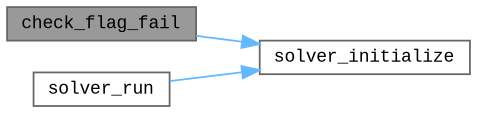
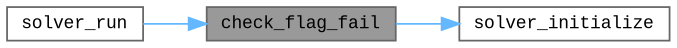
edge "solver_run" -> "solver_initialize": now "solver_run" -> "check_flag_fail"
